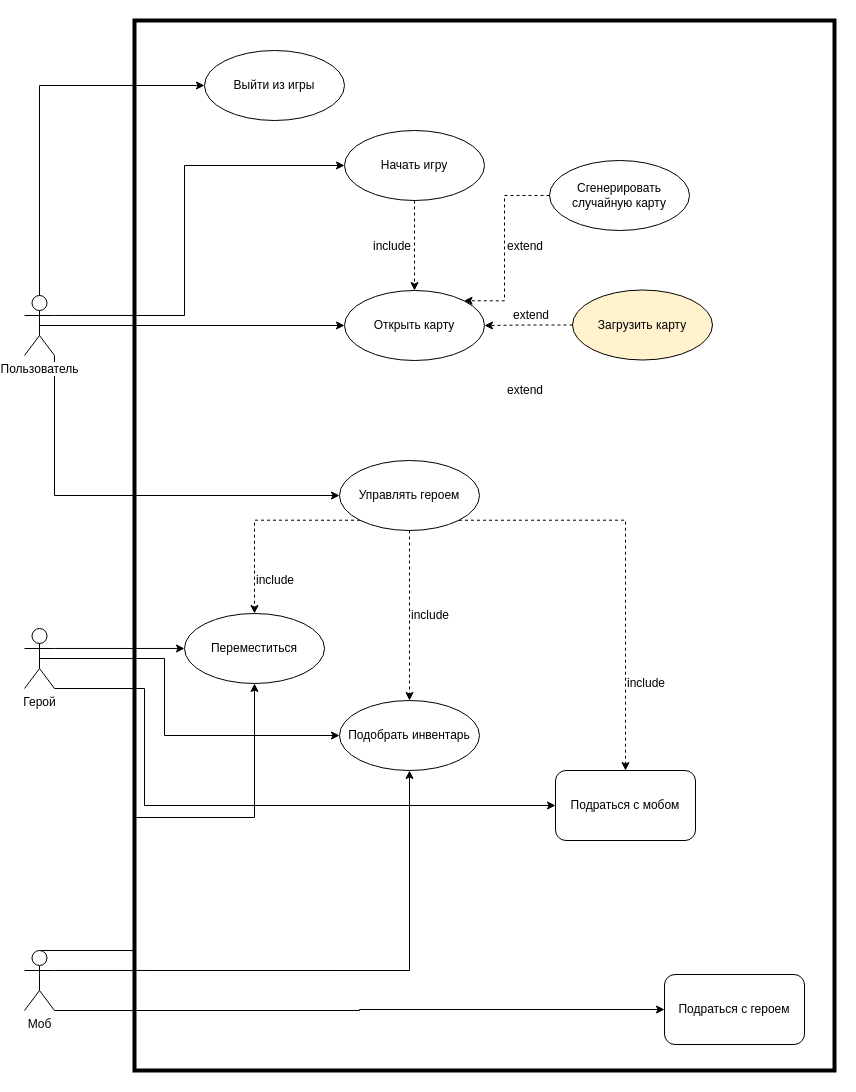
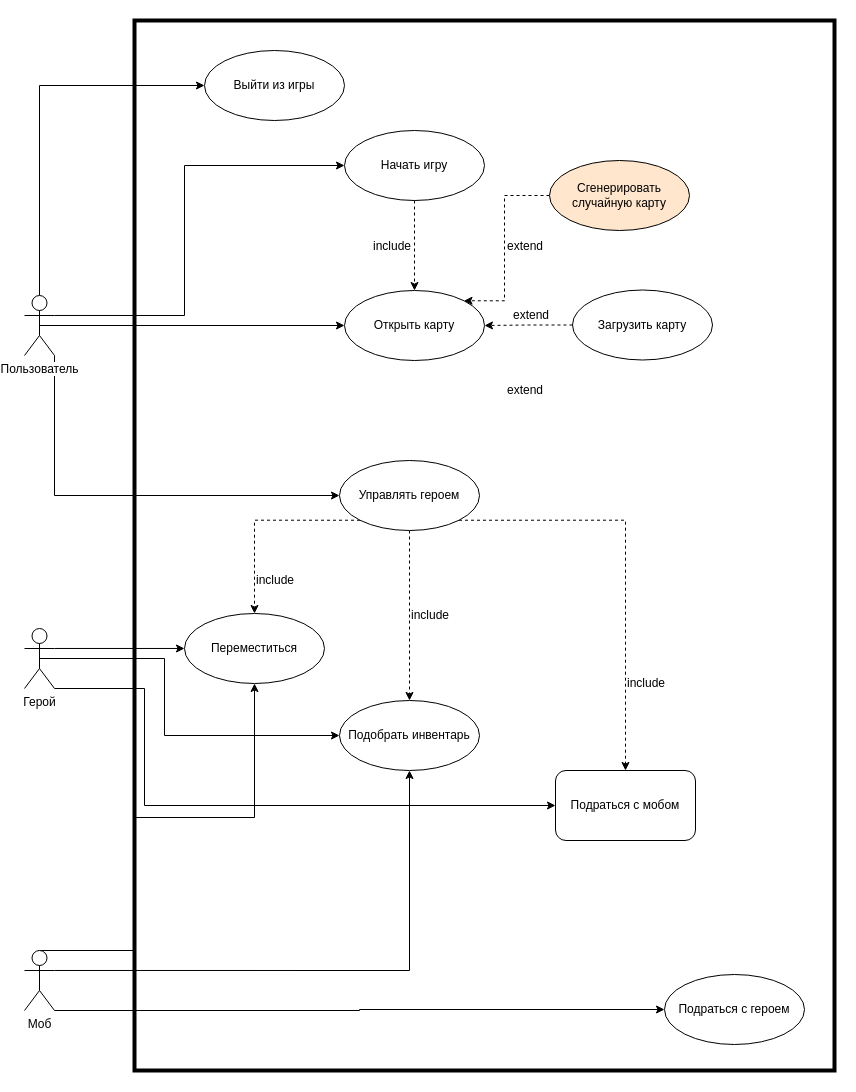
node "Сгенерировать случайную карту": fillcolor #ffffff -> #ffe6cc
node "Загрузить карту": fillcolor #fff2cc -> #ffffff
node "Подраться с героем": shape rounded rectangle -> ellipse
